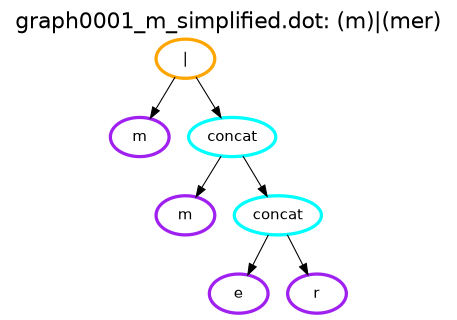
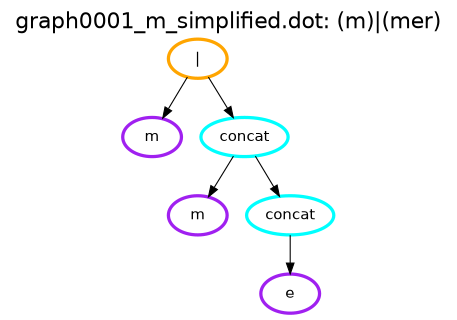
node "r": removed
